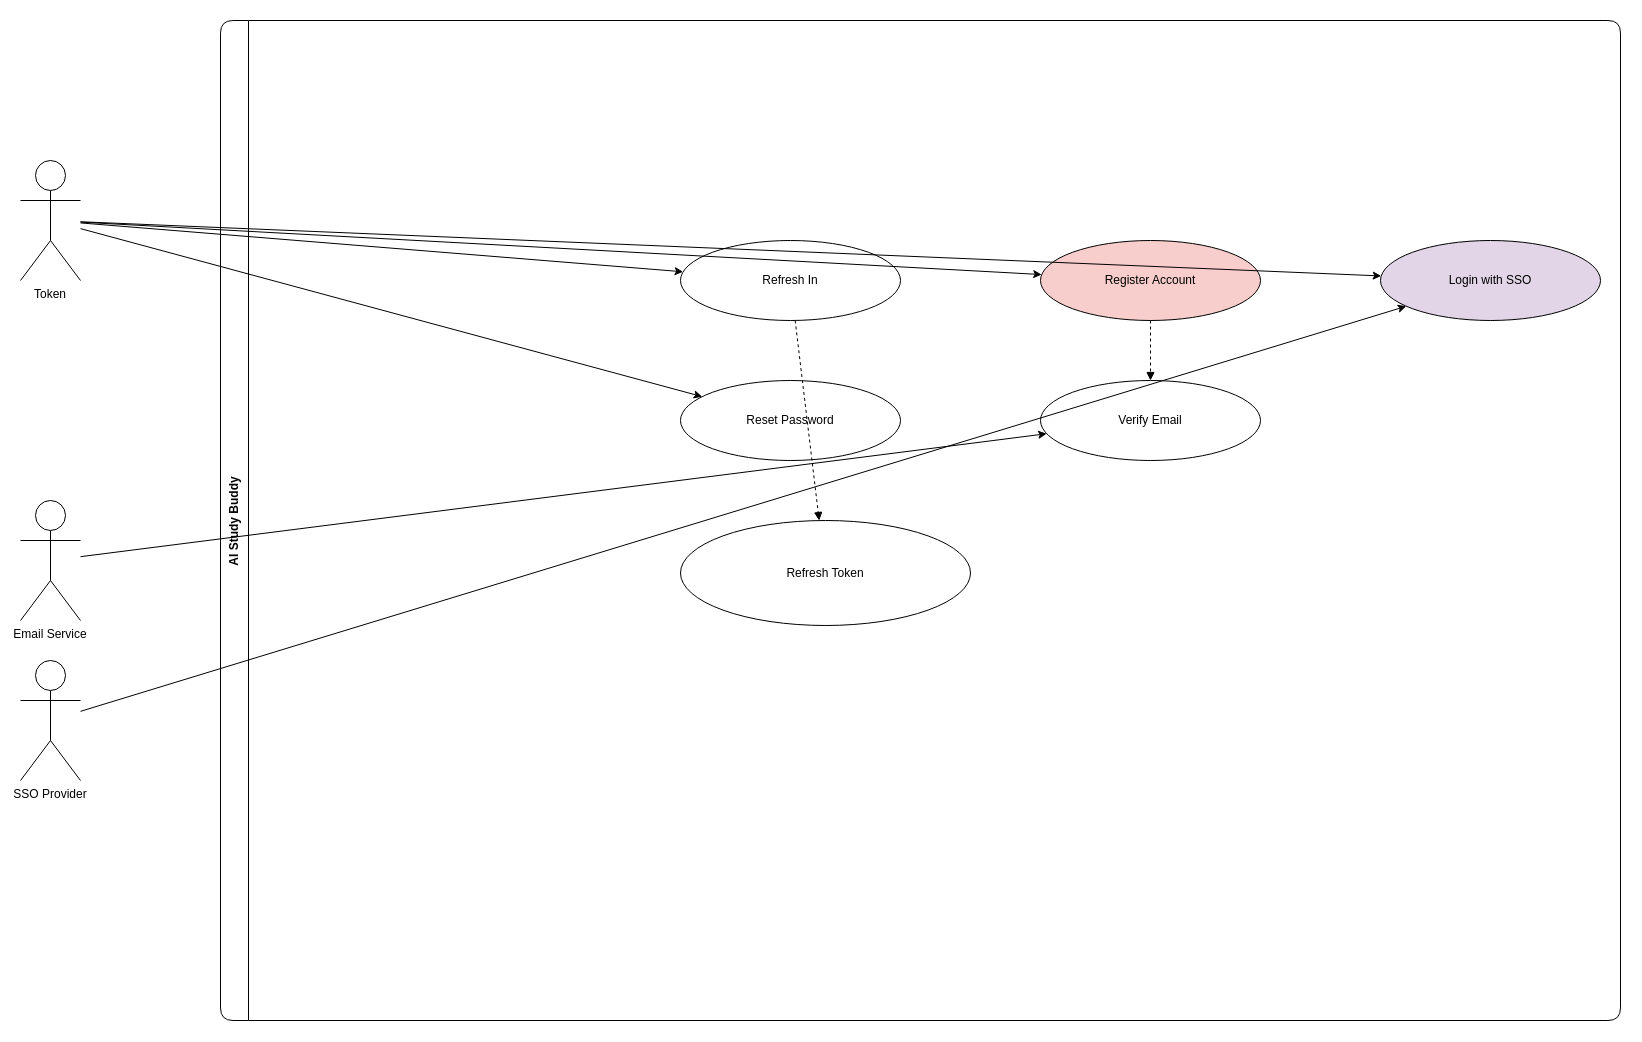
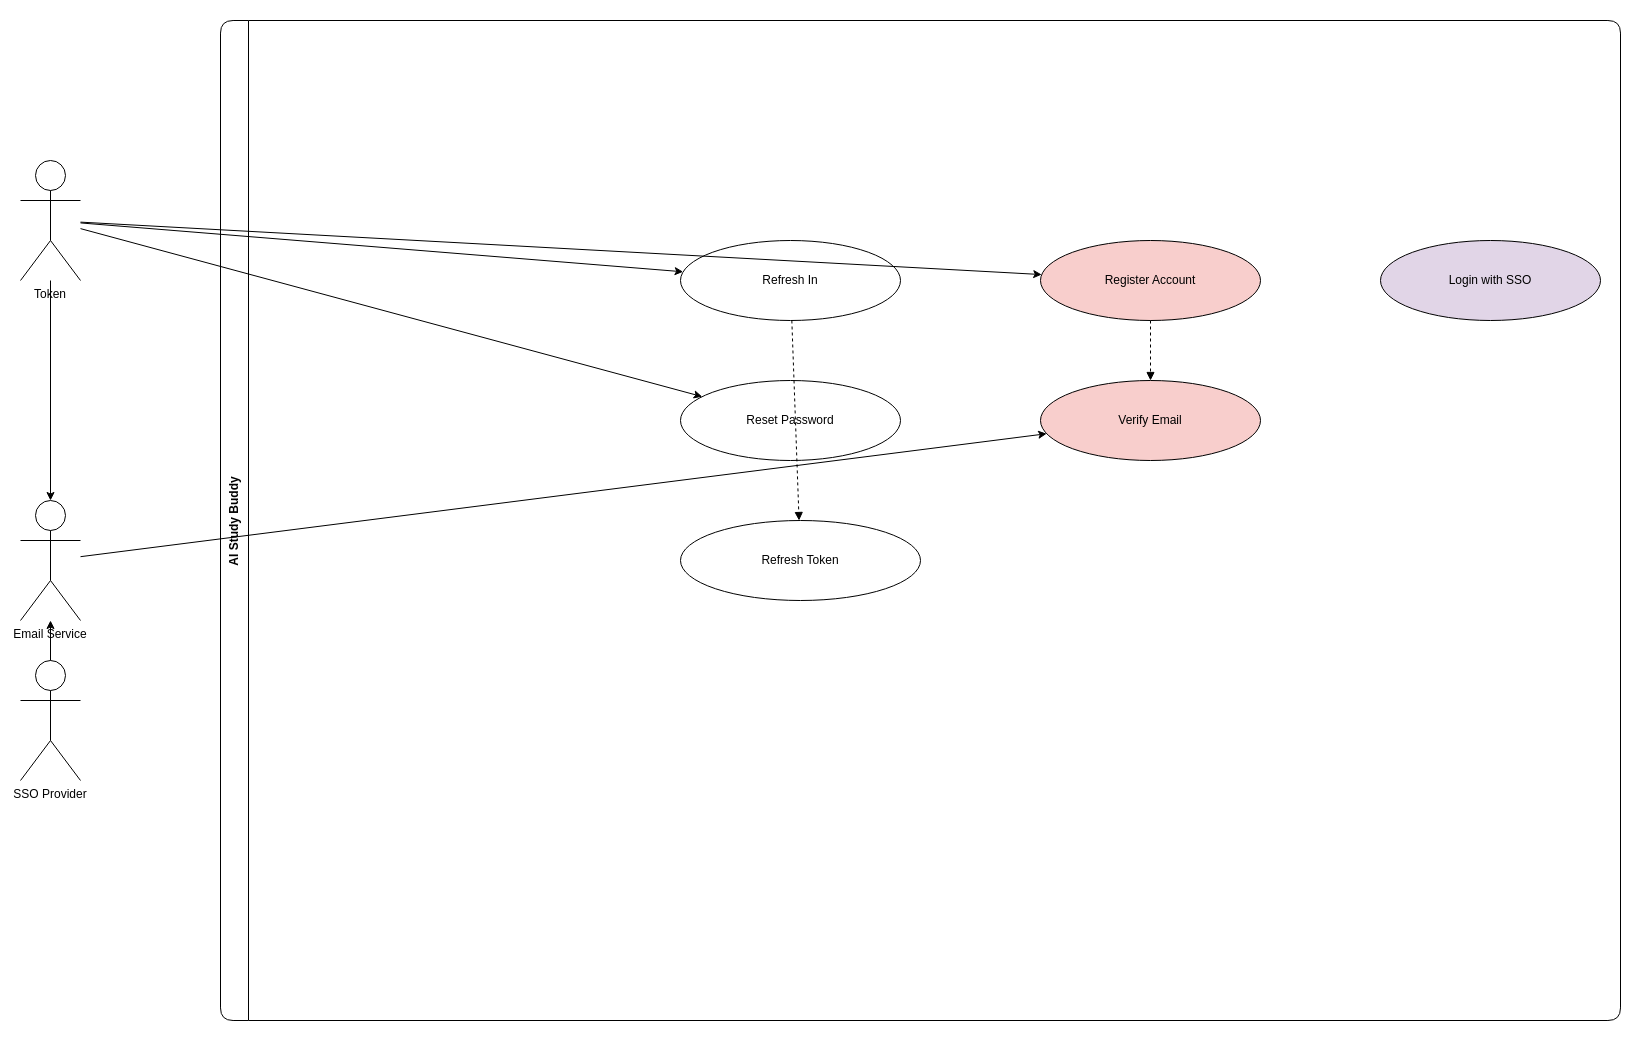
edge "Token" -> "Login with SSO": now "Token" -> "Email Service"
node "Verify Email": fillcolor #ffffff -> #f8cecc
node "Refresh Token": size 290x105 -> 240x80
edge "SSO Provider" -> "Login with SSO": now "SSO Provider" -> "Email Service"
